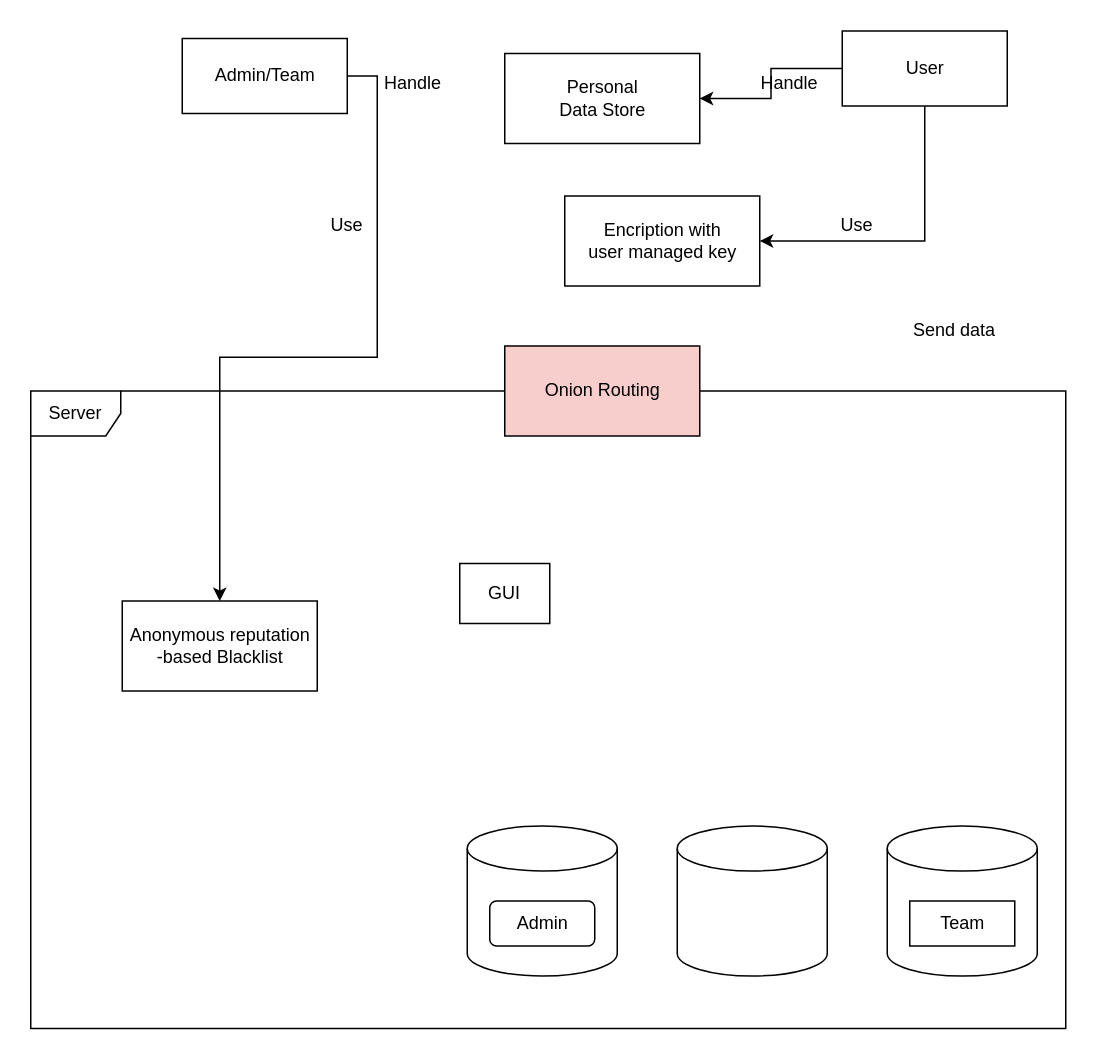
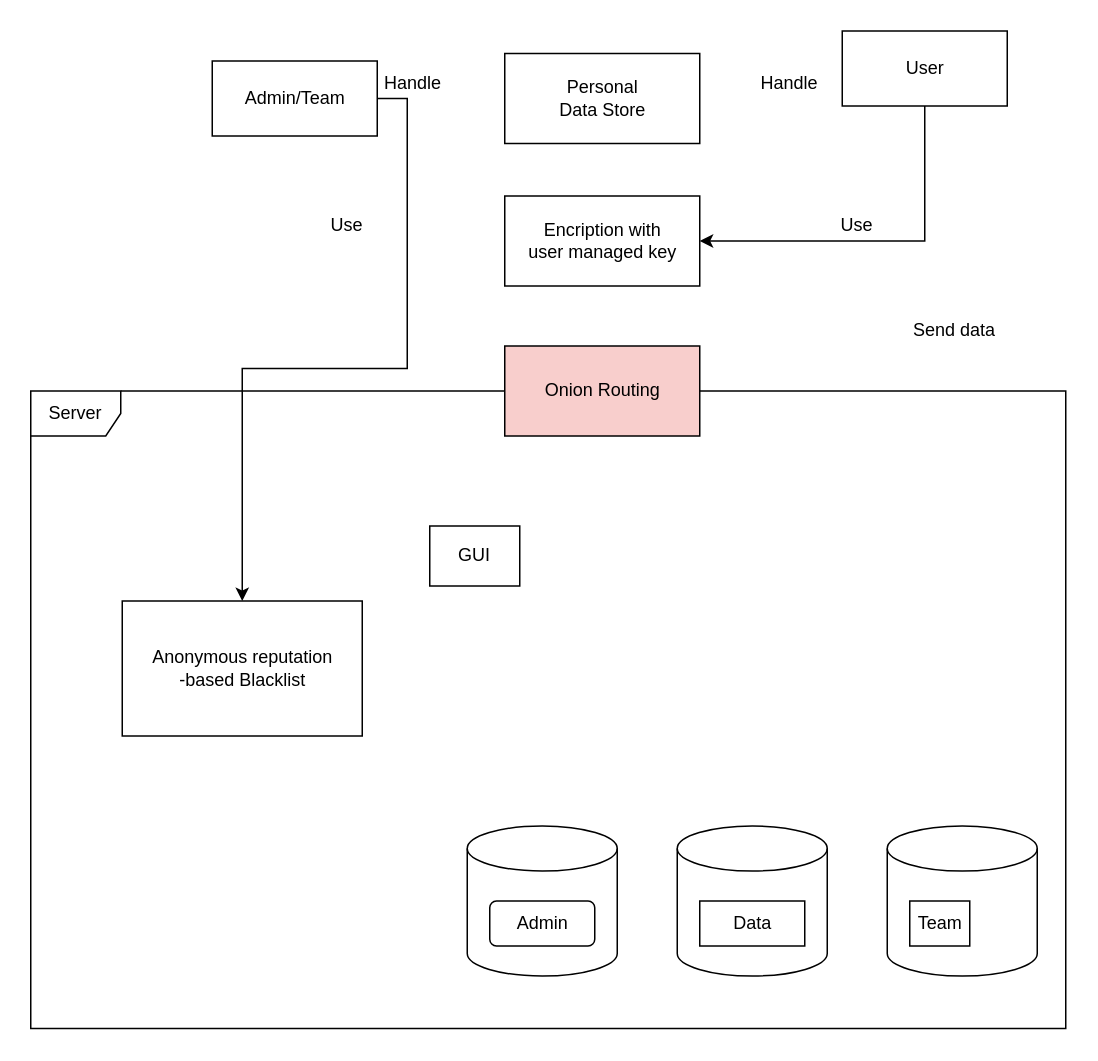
edge "User" -> "Personal Data Store": removed
node "Admin/Team": moved (265, 76) -> (295, 98)
node "Encription with user managed key": moved (662, 241) -> (602, 241)
node "GUI": moved (505, 593) -> (475, 556)
node "Anonymous reputation -based Blacklist": size 195x90 -> 240x135
node "Data": added
node "Team": size 105x45 -> 60x45
